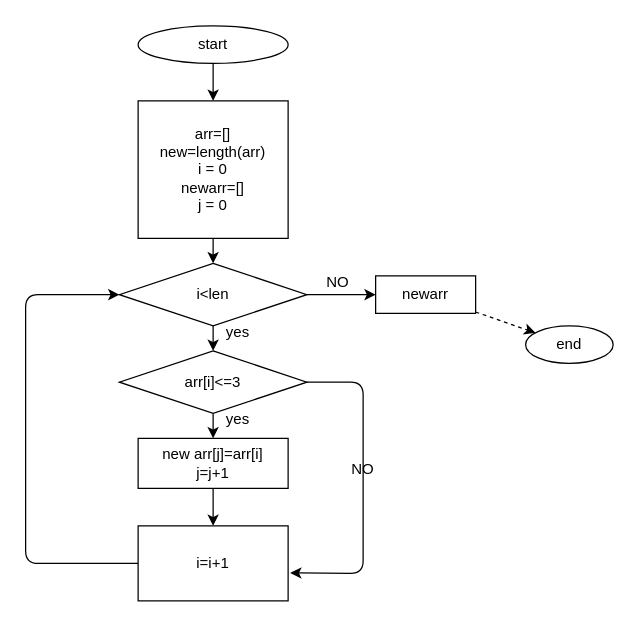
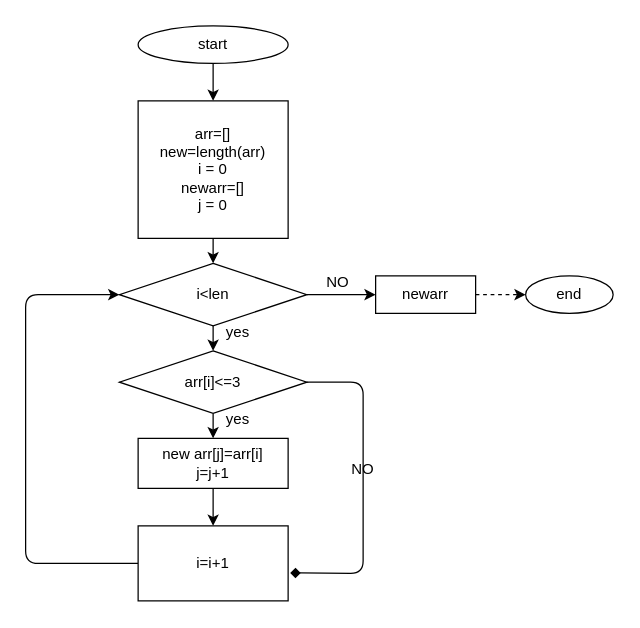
node "end": moved (569, 344) -> (569, 294)
edge "arr[i]<=3" -> "i=i+1": arrowhead classic -> diamond
